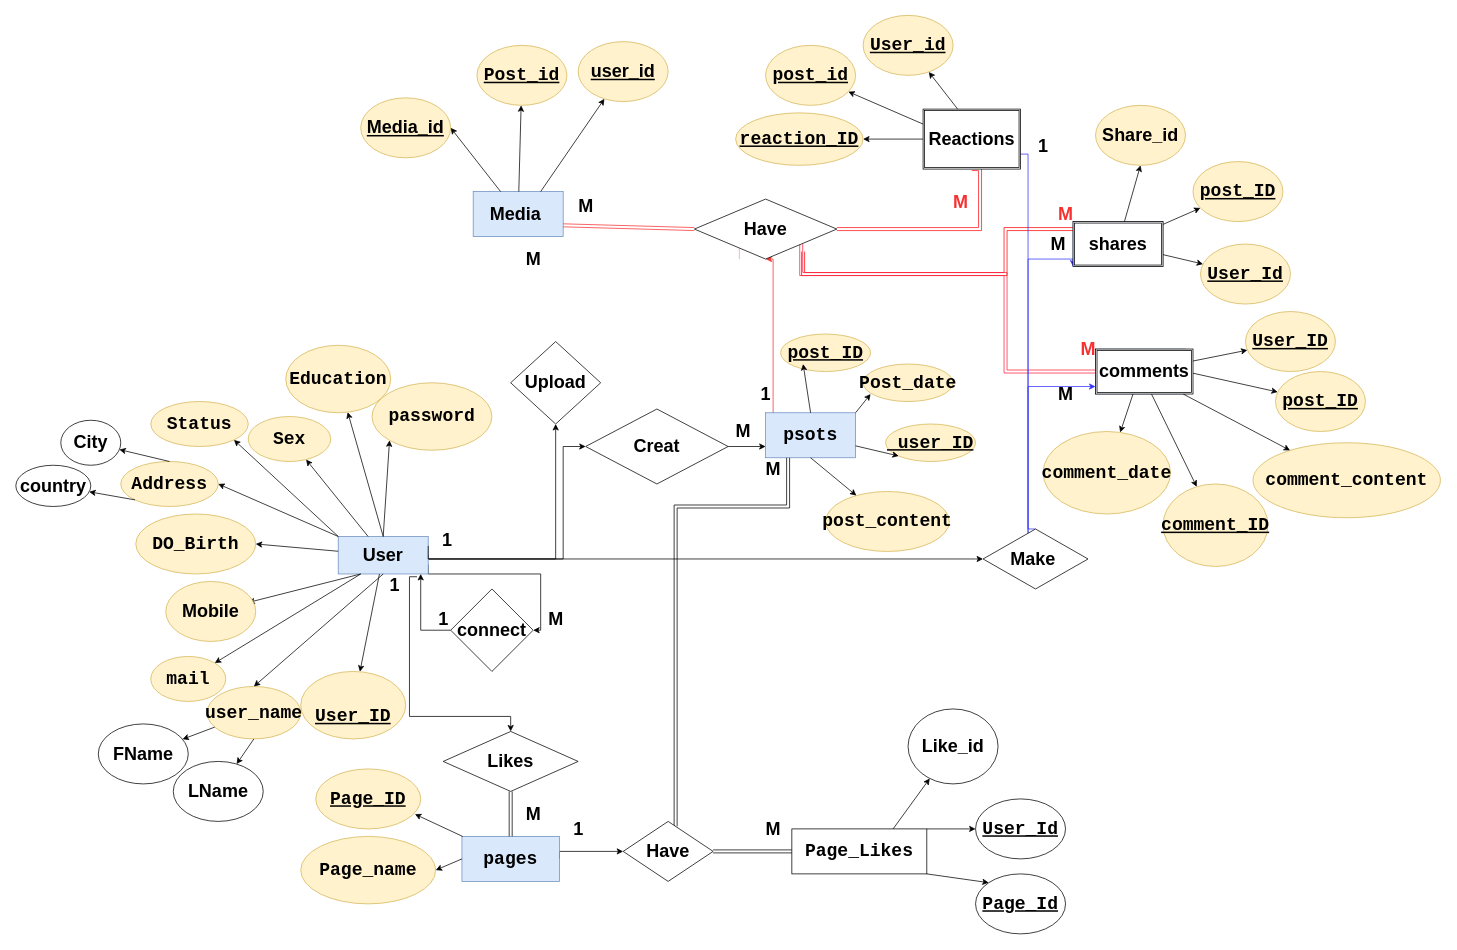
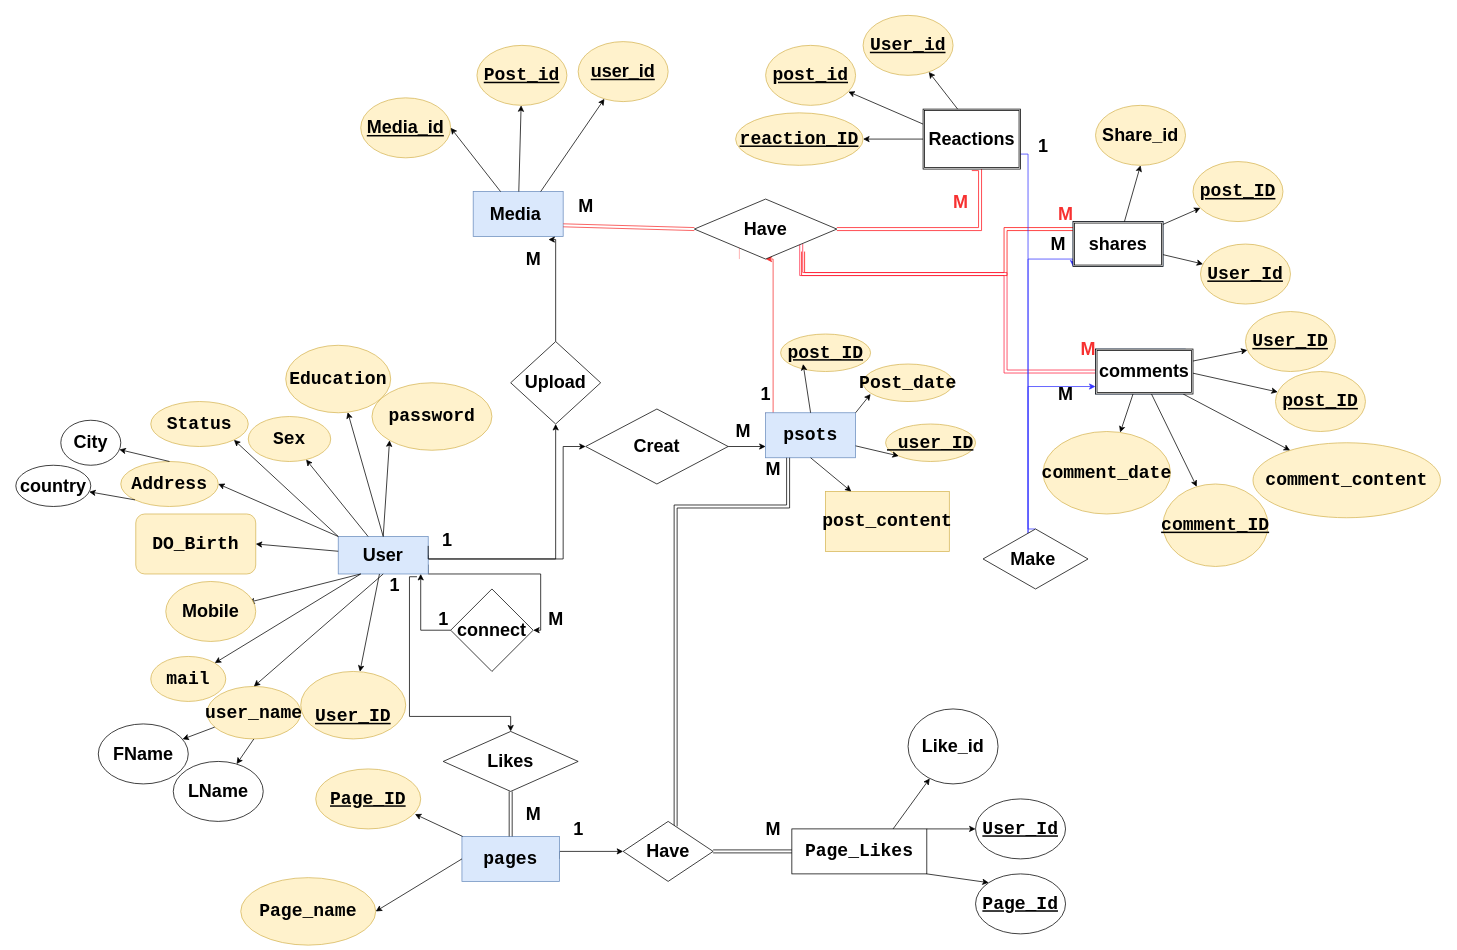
edge "Upload" -> "Media": added
node "post_content": shape ellipse -> rectangle
node "DO_Birth": shape ellipse -> rounded rectangle
edge "User" -> "Make": removed
node "Page_name": moved (368, 870) -> (308, 912)
